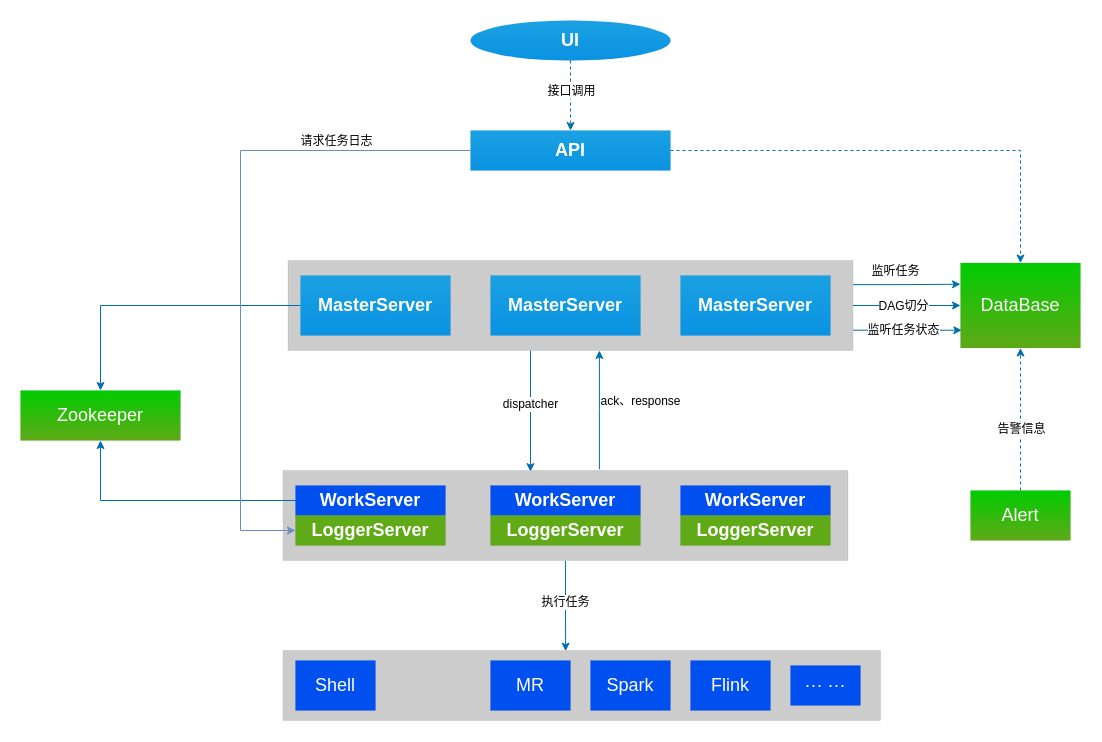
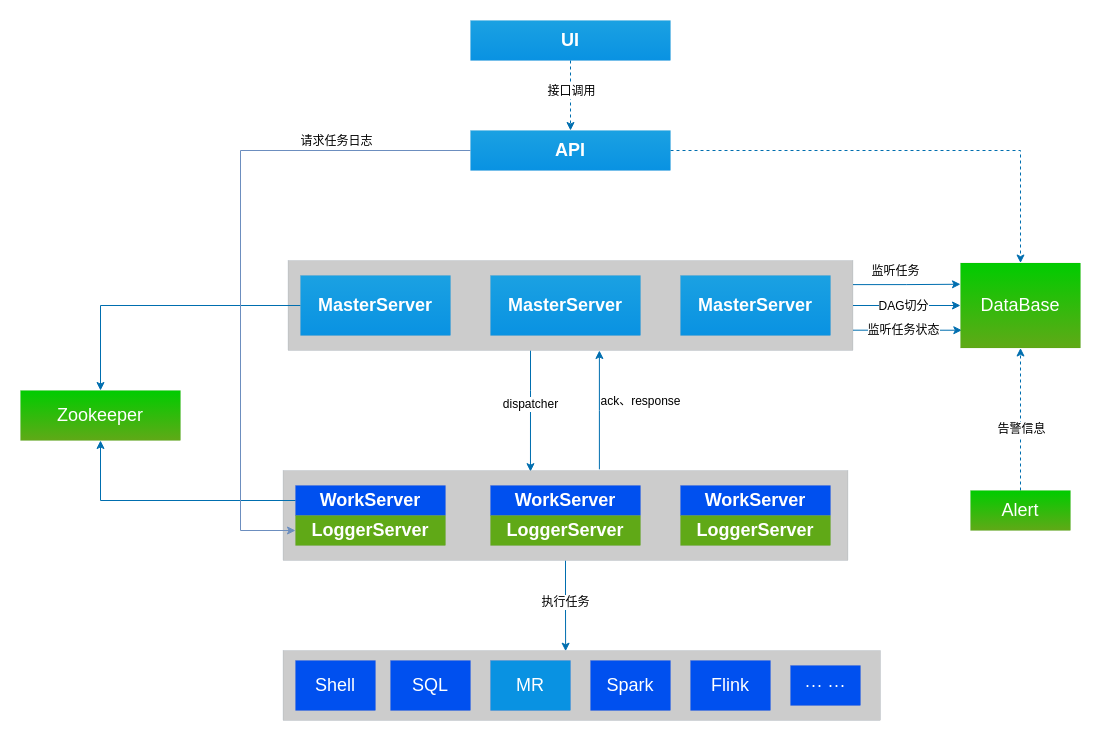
node "UI": shape ellipse -> rectangle
node "Alert": size 100x50 -> 100x40
node "SQL": added
node "MR": fillcolor #0050ef -> #0992e2
